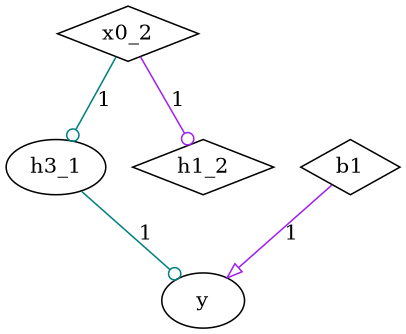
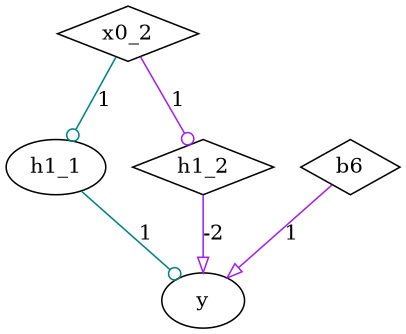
node "h3_1": label "h3_1" -> "h1_1"
node "b1": label "b1" -> "b6"
edge "h1_2" -> "y": added, label "-2"
